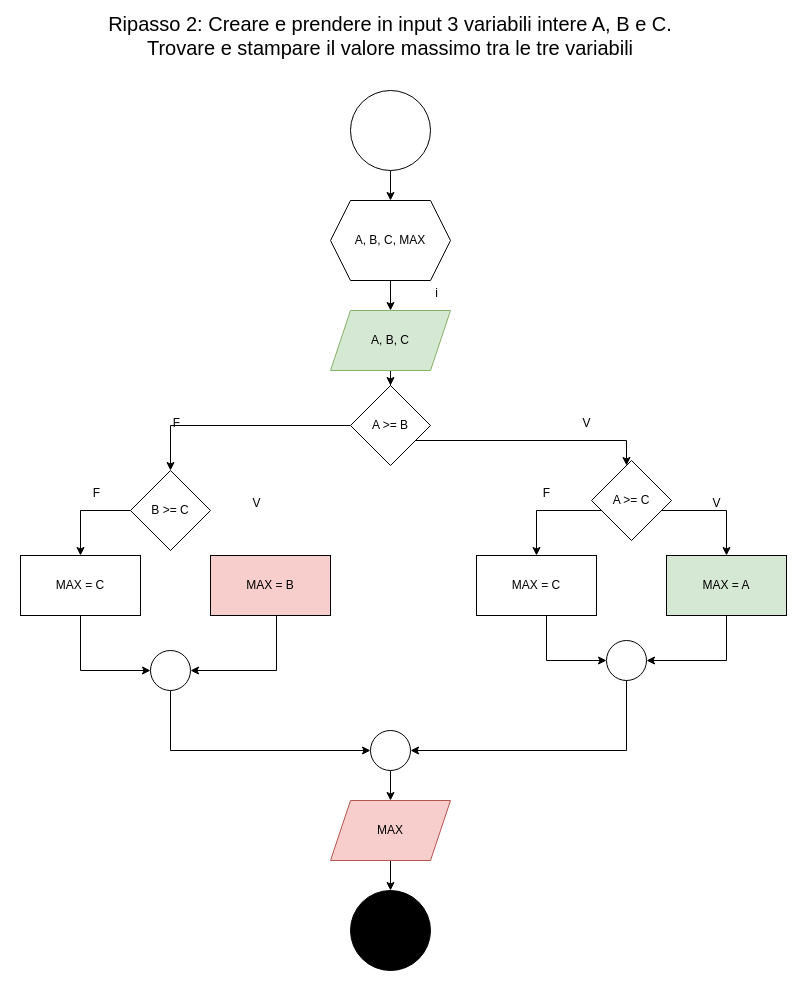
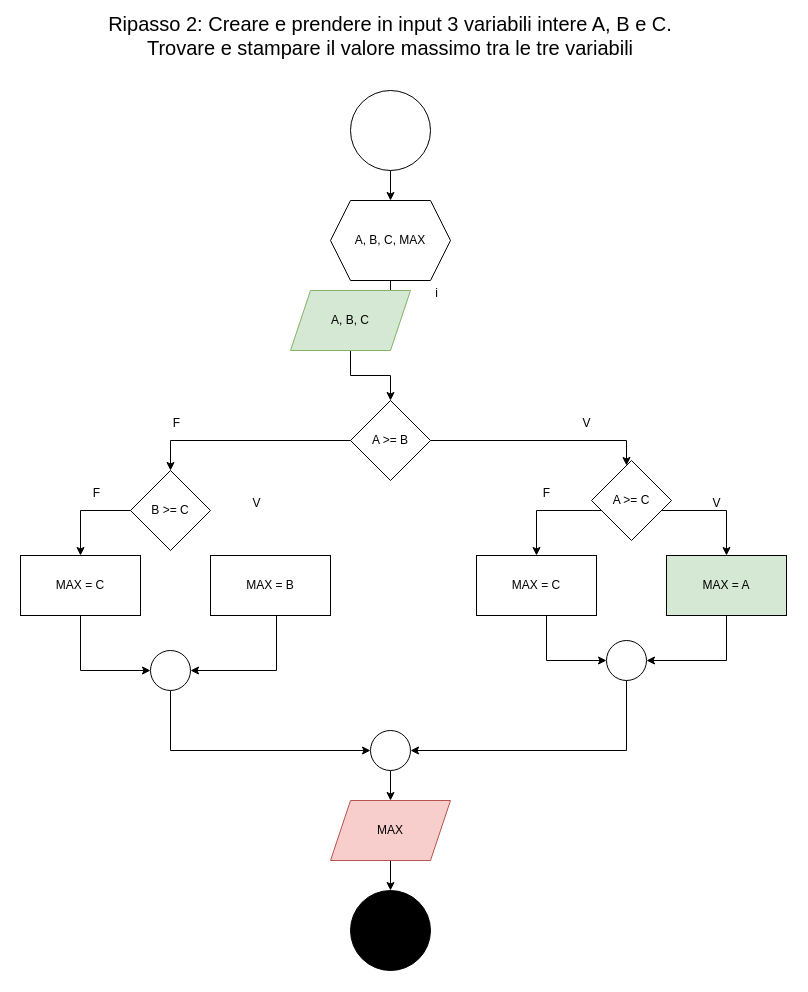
node "A, B, C": moved (391, 341) -> (351, 321)
node "A >= B": moved (391, 426) -> (391, 441)
node "MAX = B": fillcolor #f8cecc -> #ffffff
